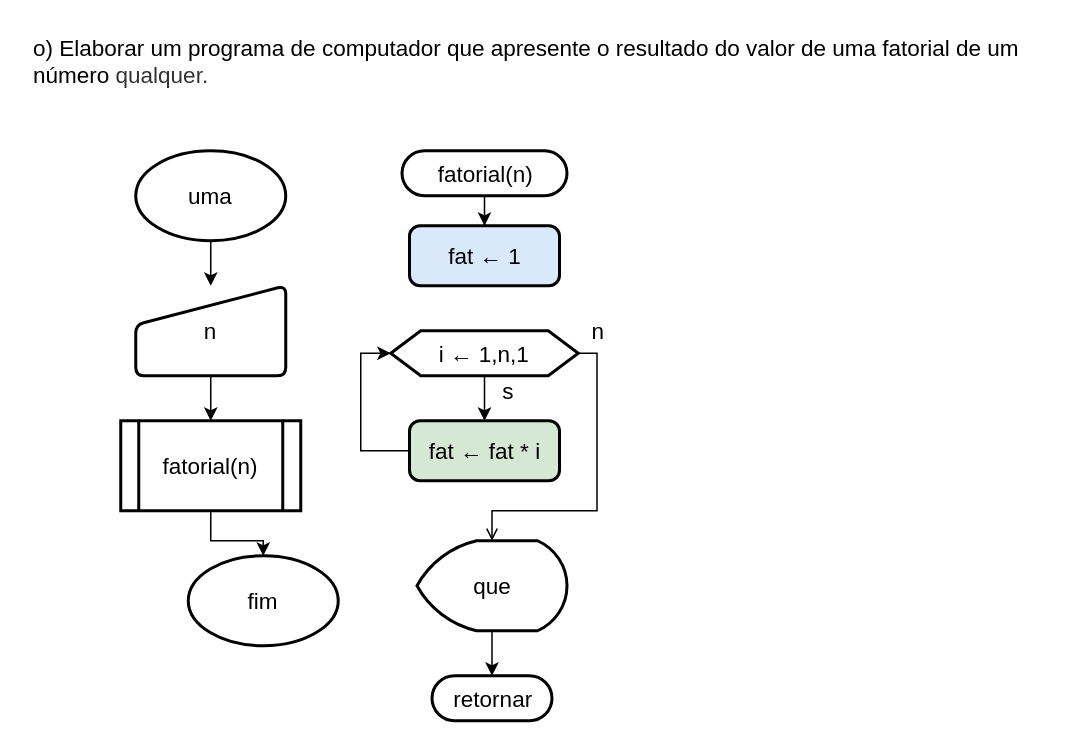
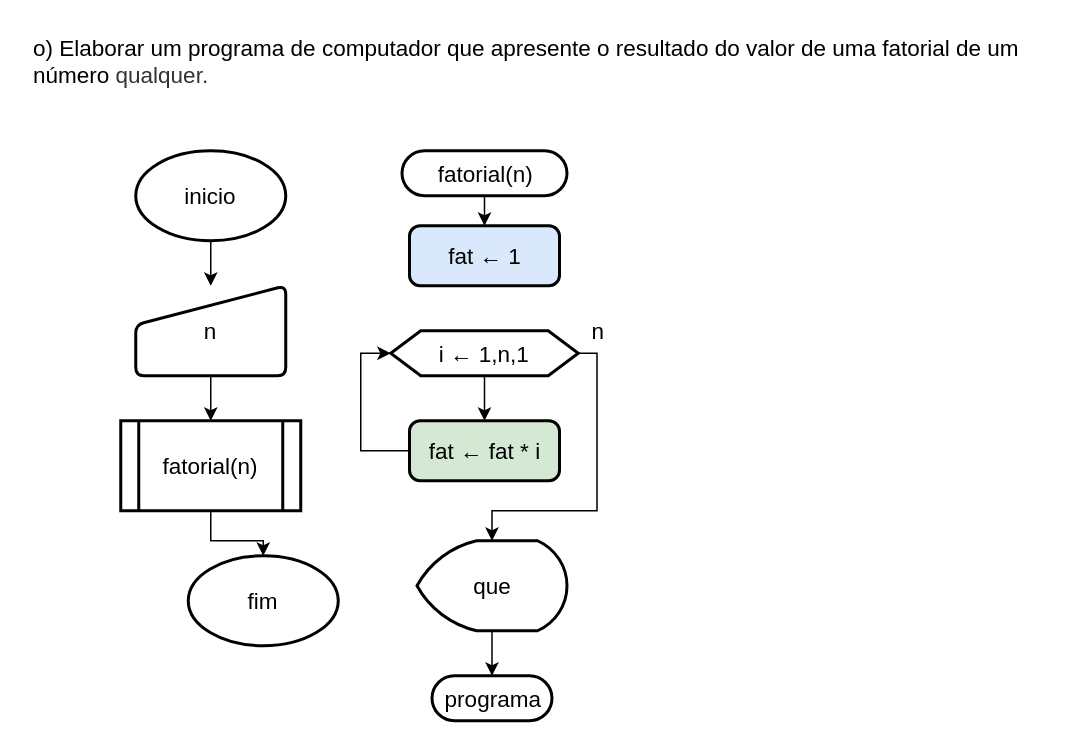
node "uma": label "uma" -> "inicio"
node "s": removed
edge "i ← 1,n,1" -> "que": arrowhead open -> classic
node "retornar": label "retornar" -> "programa"
